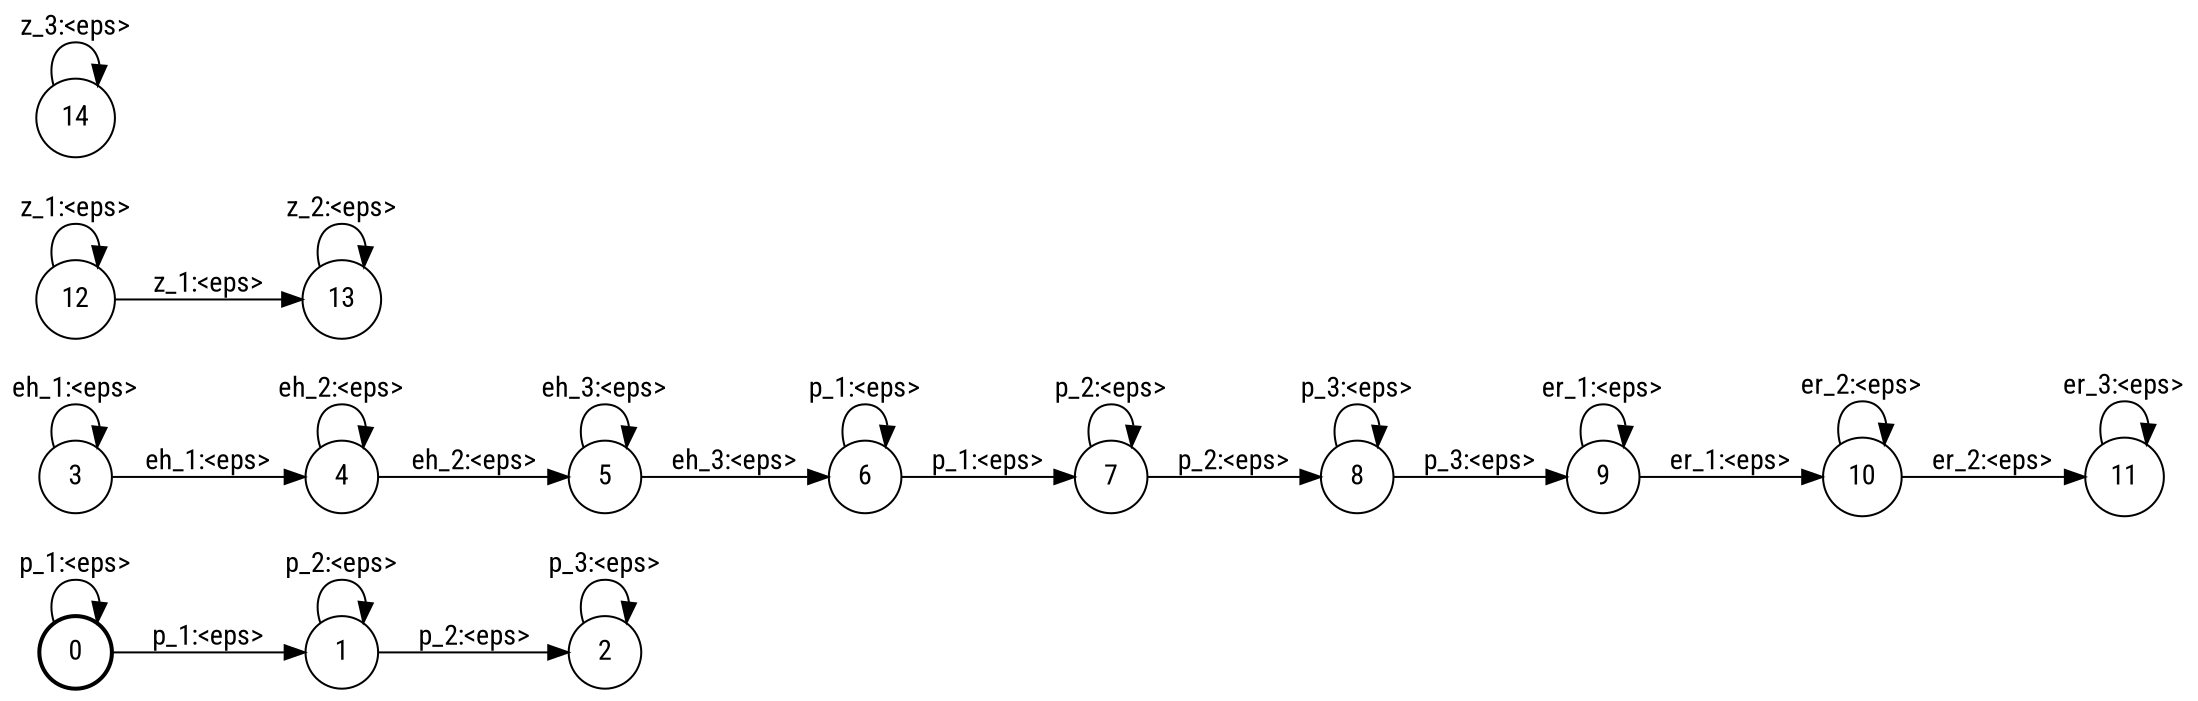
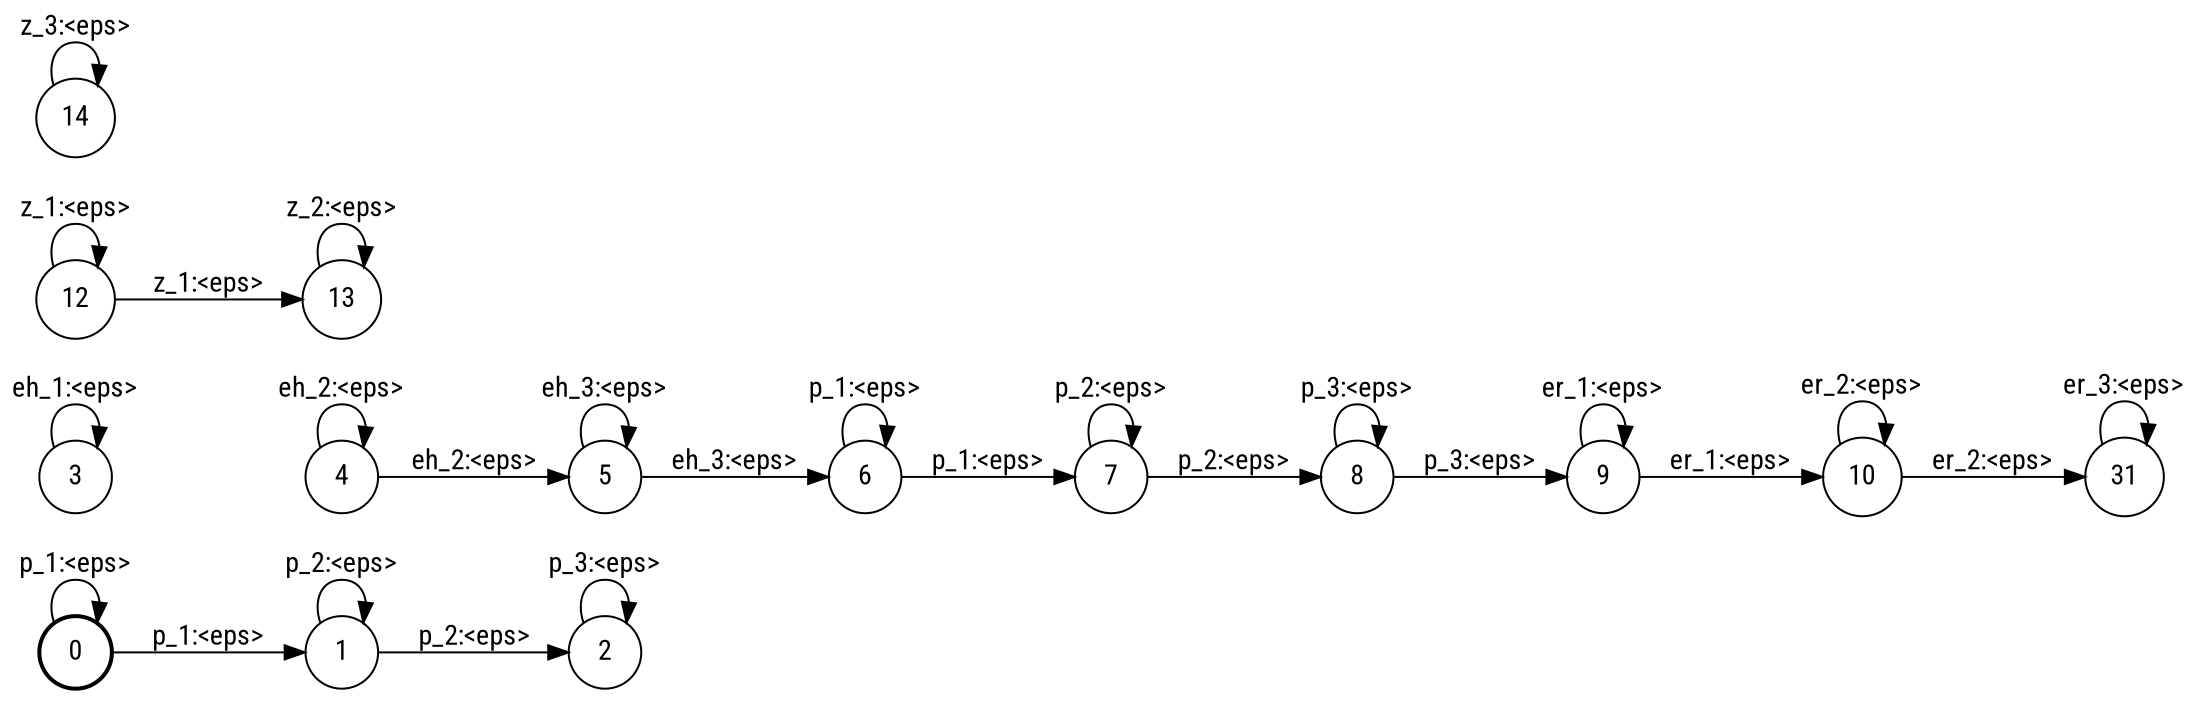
edge "3" -> "4": removed, label "eh_1:<eps>"
node "11": label "11" -> "31"
